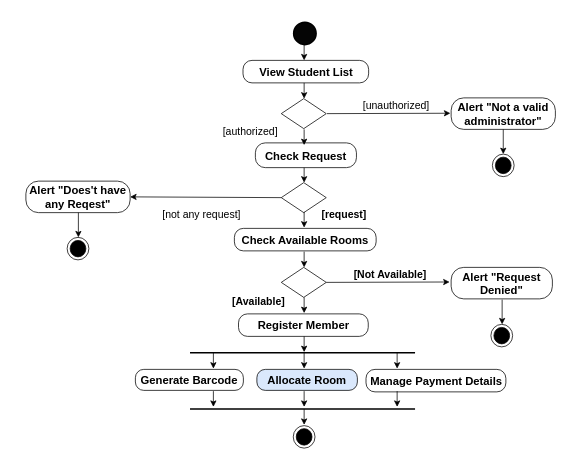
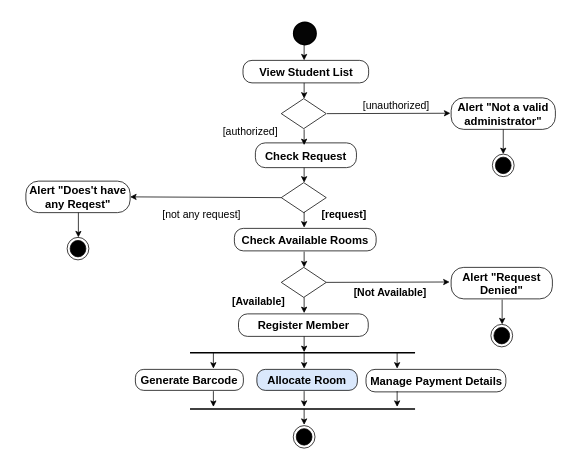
node "[Not Available]": moved (390, 274) -> (390, 293)
